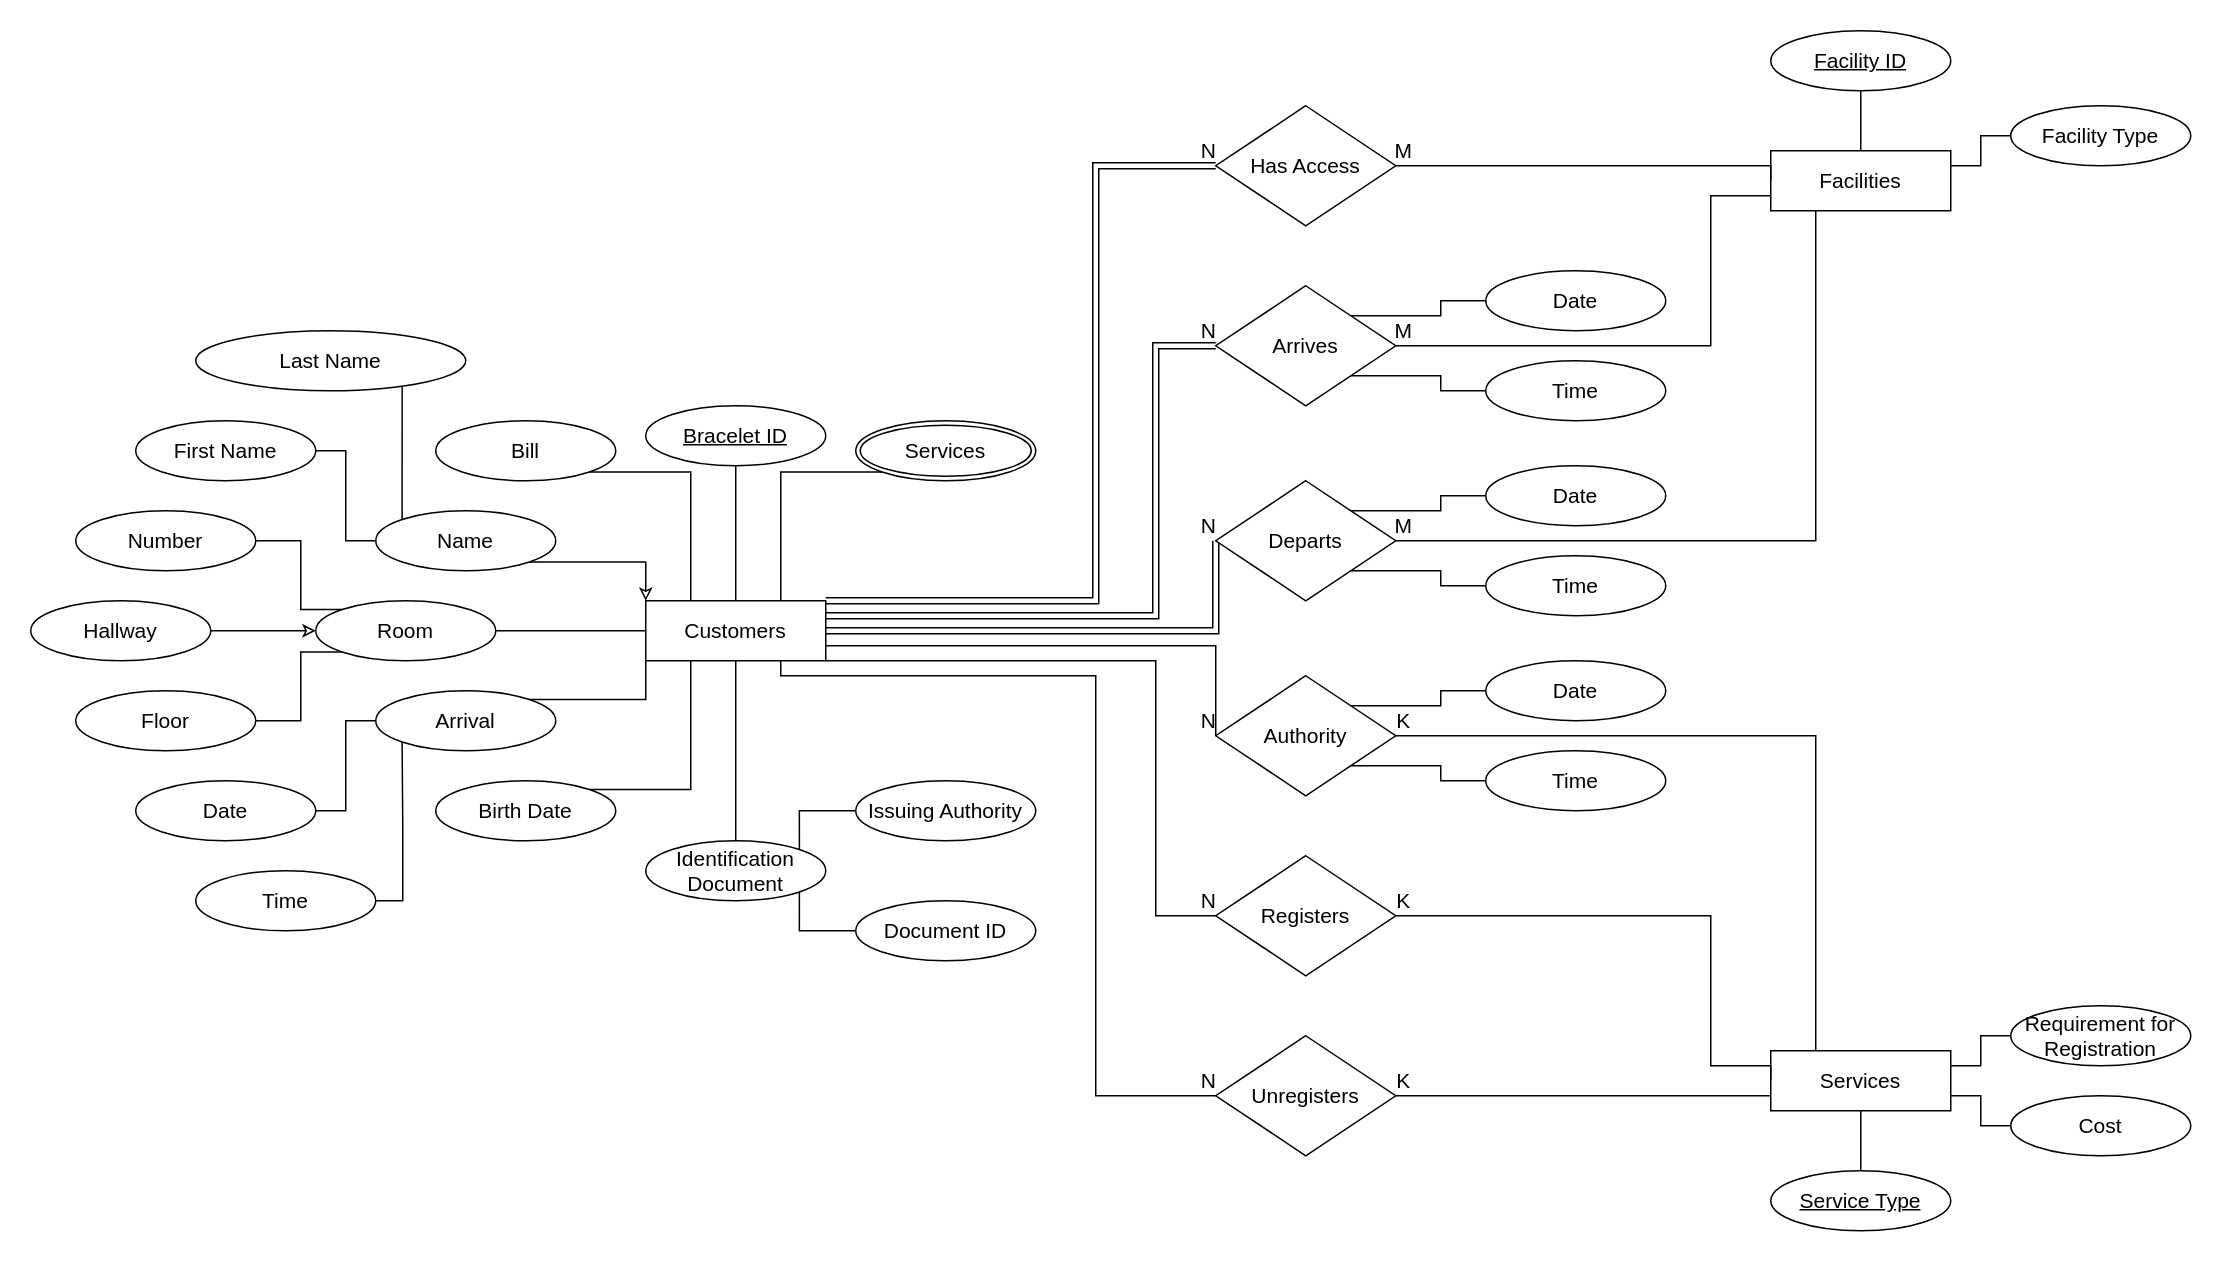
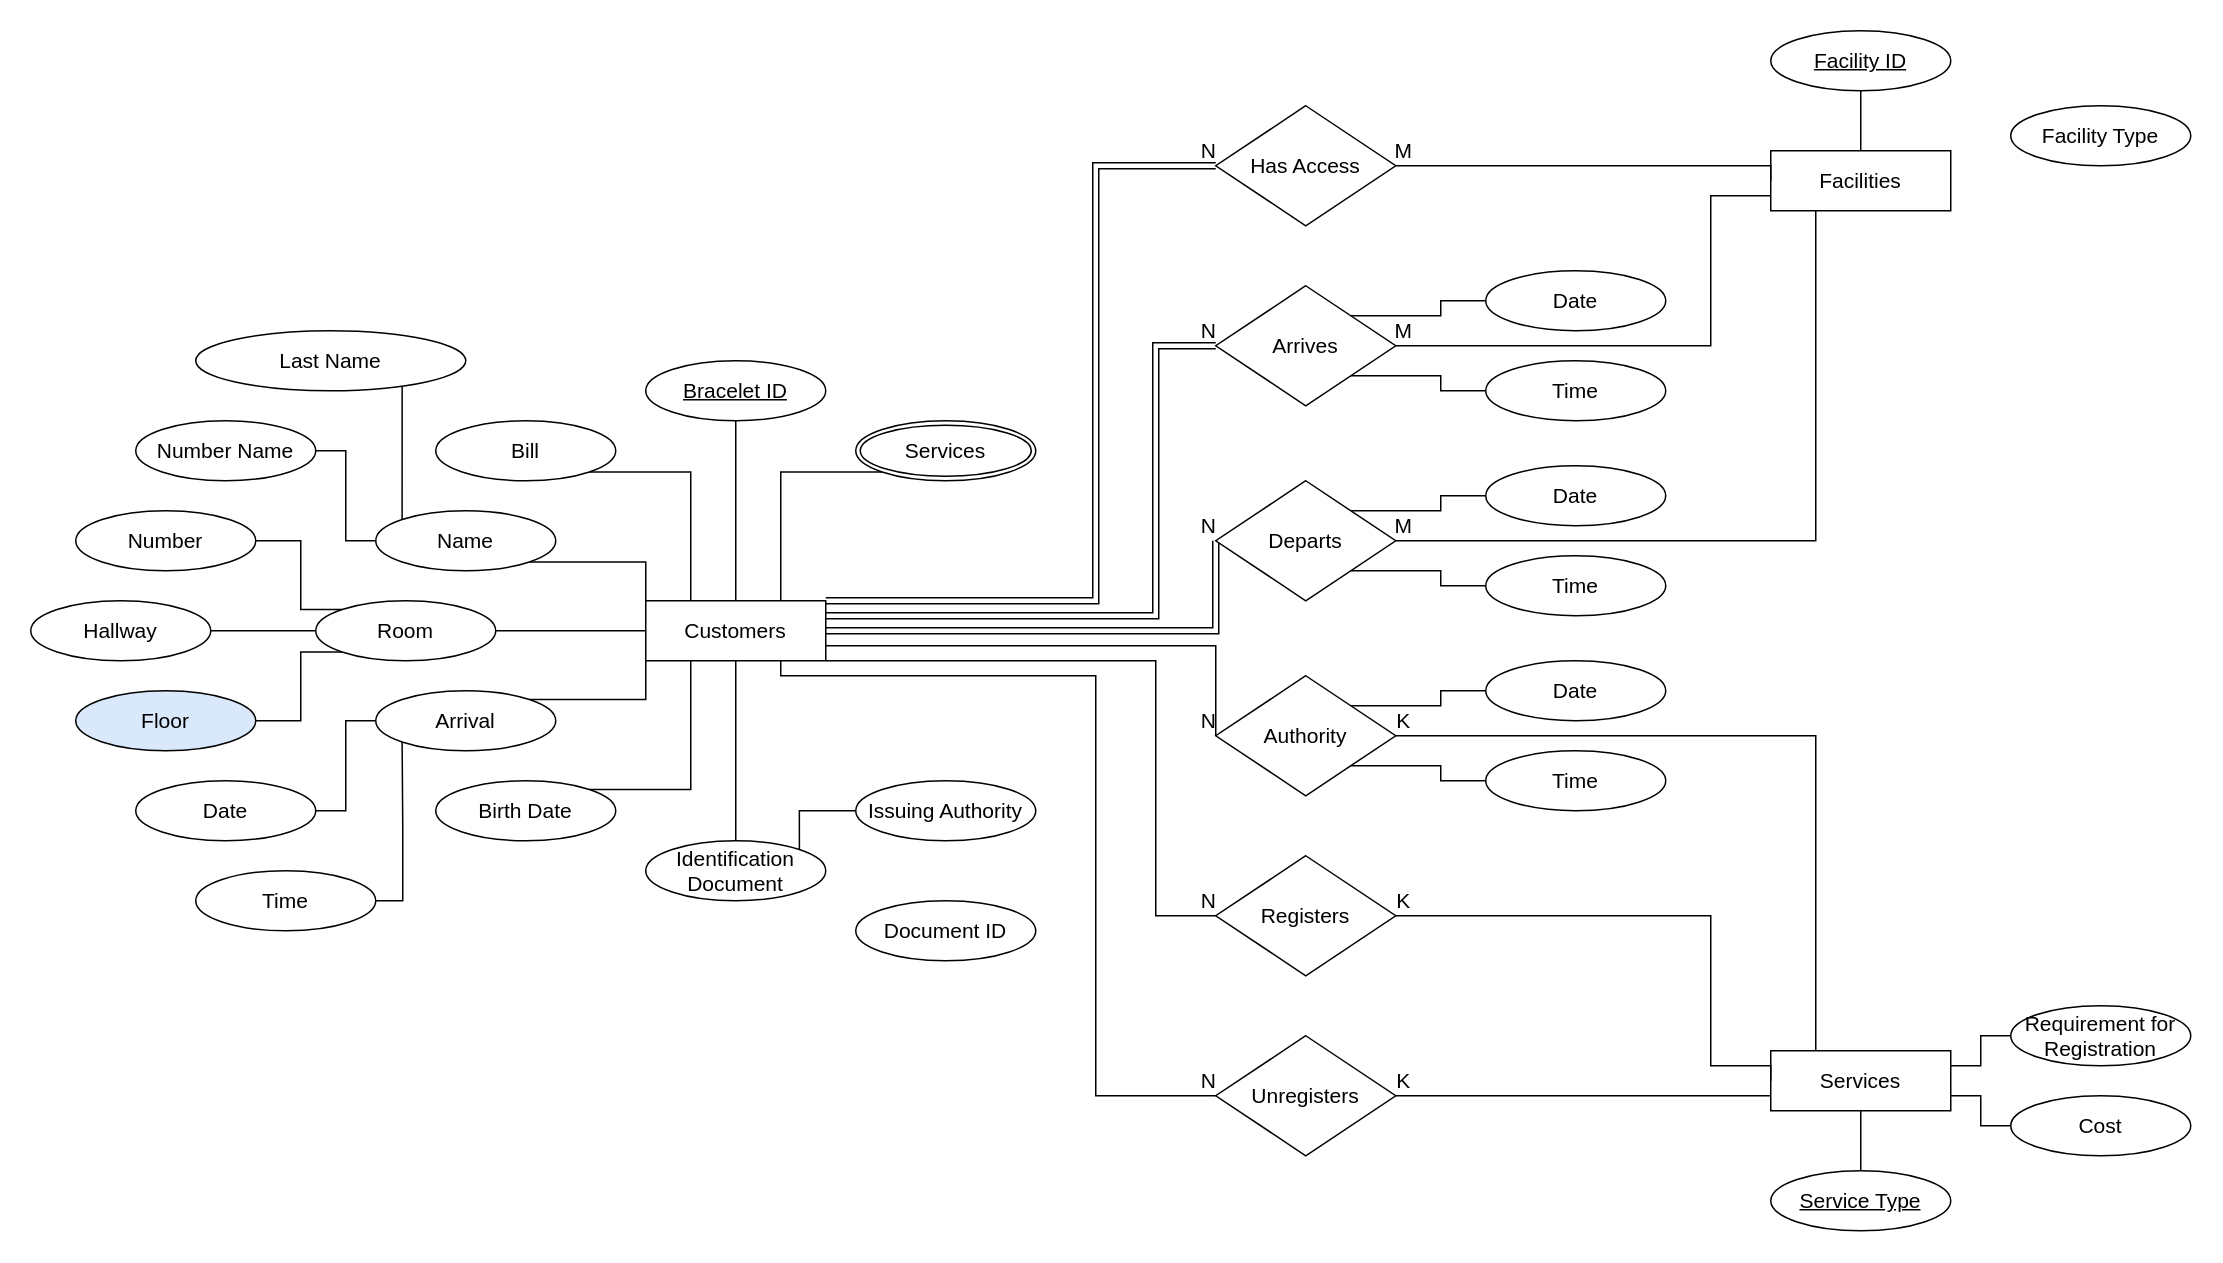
edge "Facility Type" -- "Facilities": removed
node "Bracelet ID": moved (736, 436) -> (736, 391)
node "First Name": label "First Name" -> "Number Name"
edge "Name" -> "Customers": arrowhead classic -> none
edge "Hallway" -> "Room": arrowhead classic -> none
node "Floor": fillcolor #ffffff -> #dae8fc
edge "Identification Document" -- "Document ID": removed
